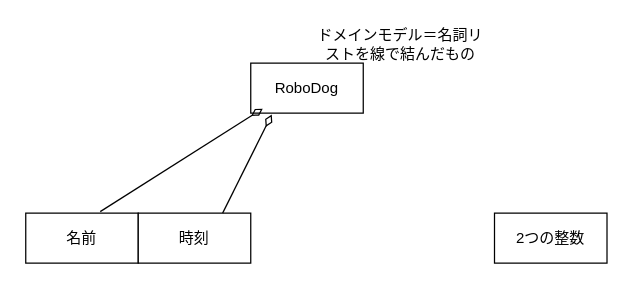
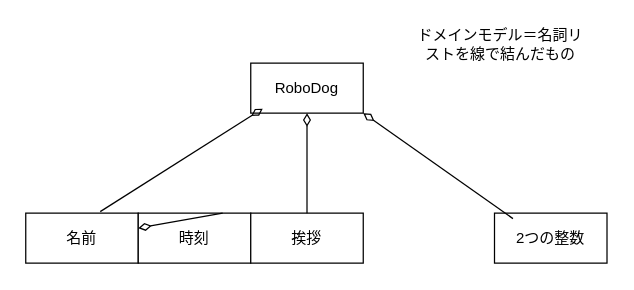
node "ドメインモデル＝名詞リストを線で結んだもの": moved (401, 44) -> (501, 44)
edge "2つの整数" -> "RoboDog": added
edge "時刻" -> "RoboDog": now "時刻" -> "名前"
edge "挨拶" -> "RoboDog": added
node "挨拶": added
